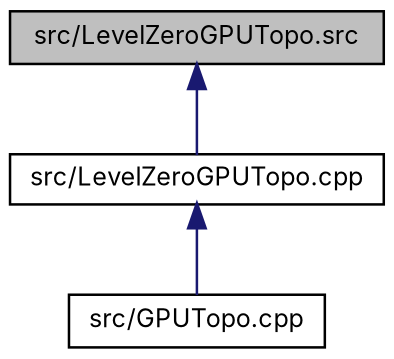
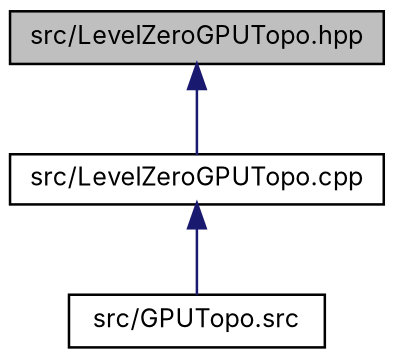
node "src/LevelZeroGPUTopo.src": label "src/LevelZeroGPUTopo.src" -> "src/LevelZeroGPUTopo.hpp"
node "src/GPUTopo.cpp": label "src/GPUTopo.cpp" -> "src/GPUTopo.src"
